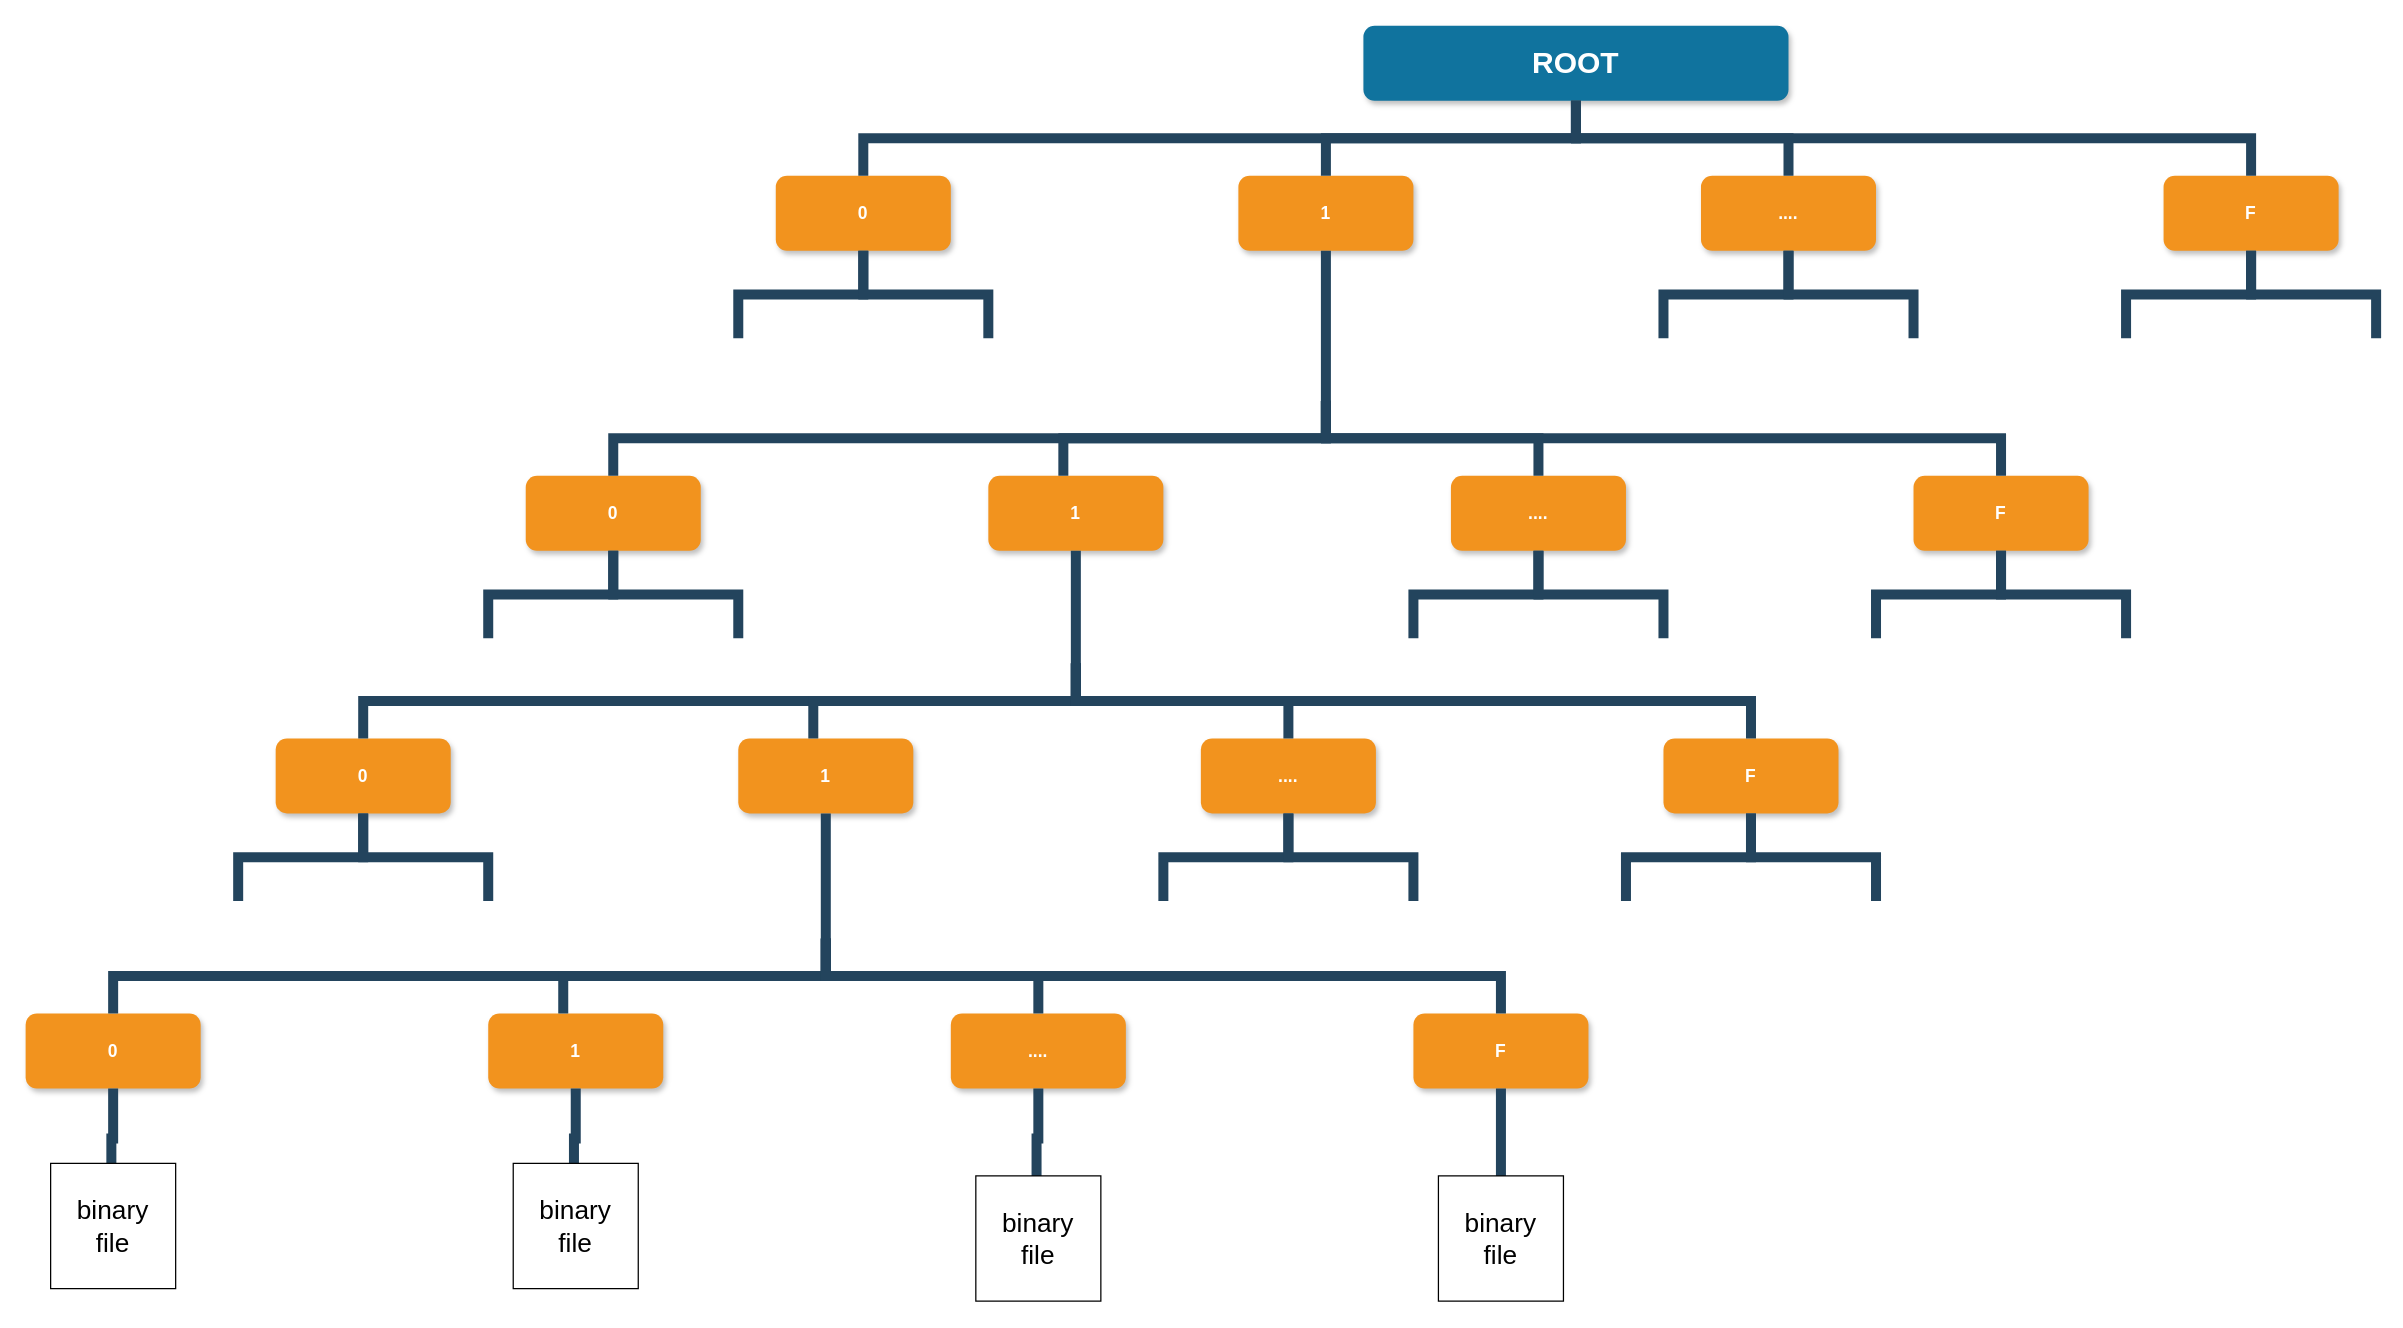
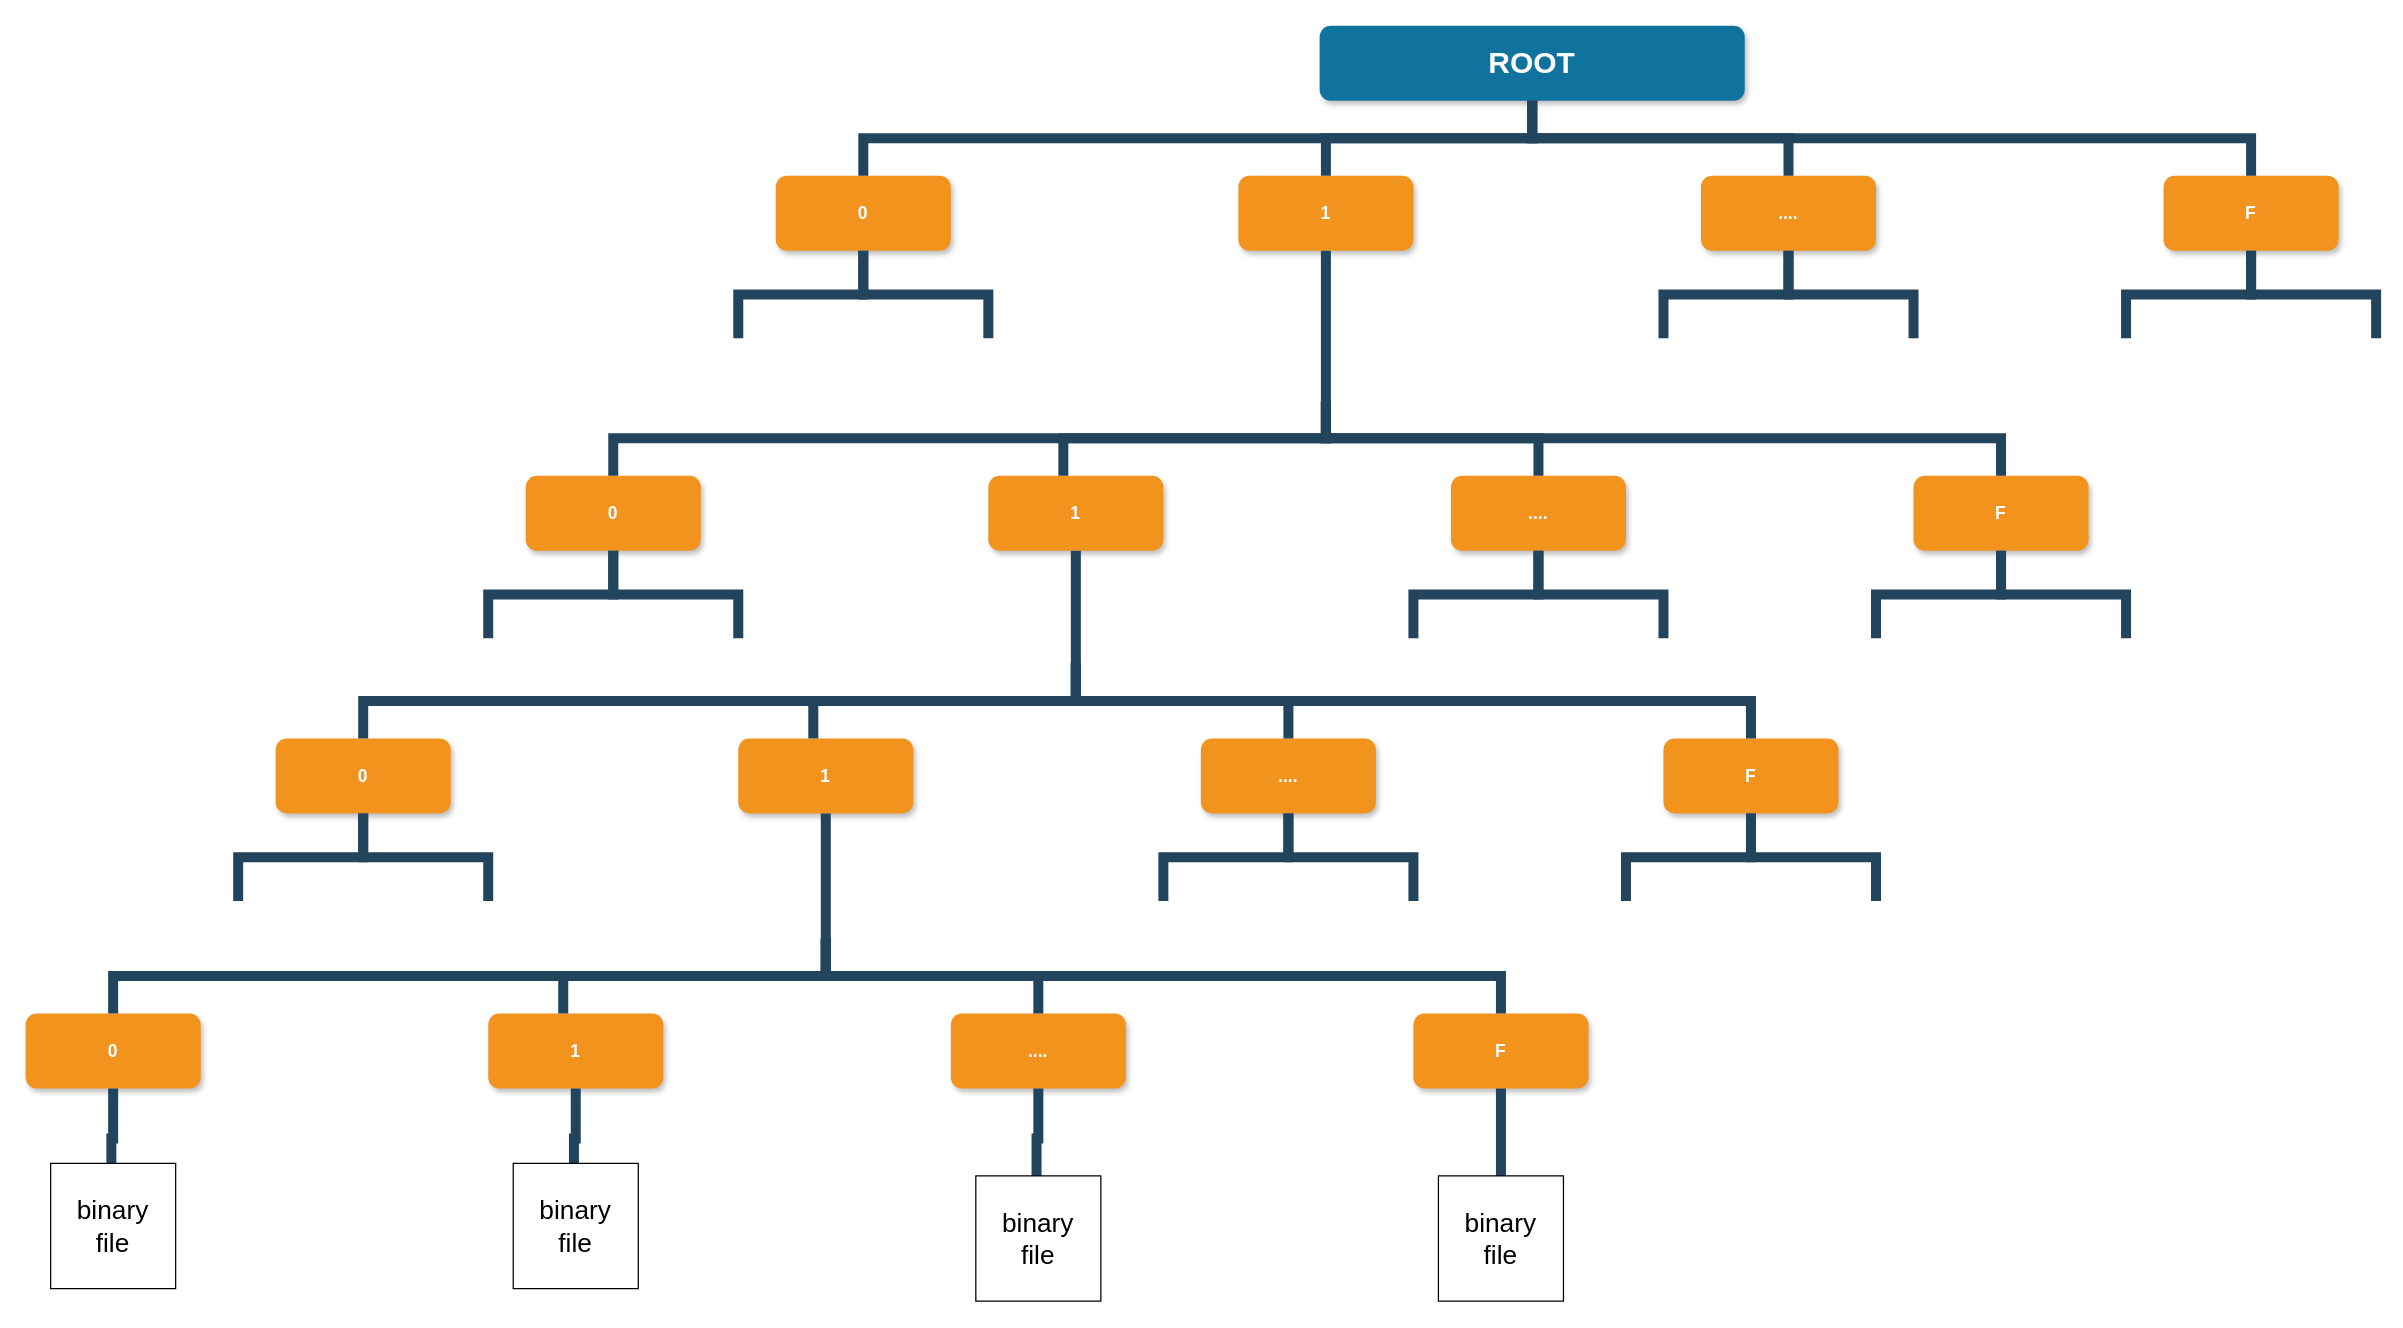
node "ROOT": moved (1576, 63) -> (1532, 63)
